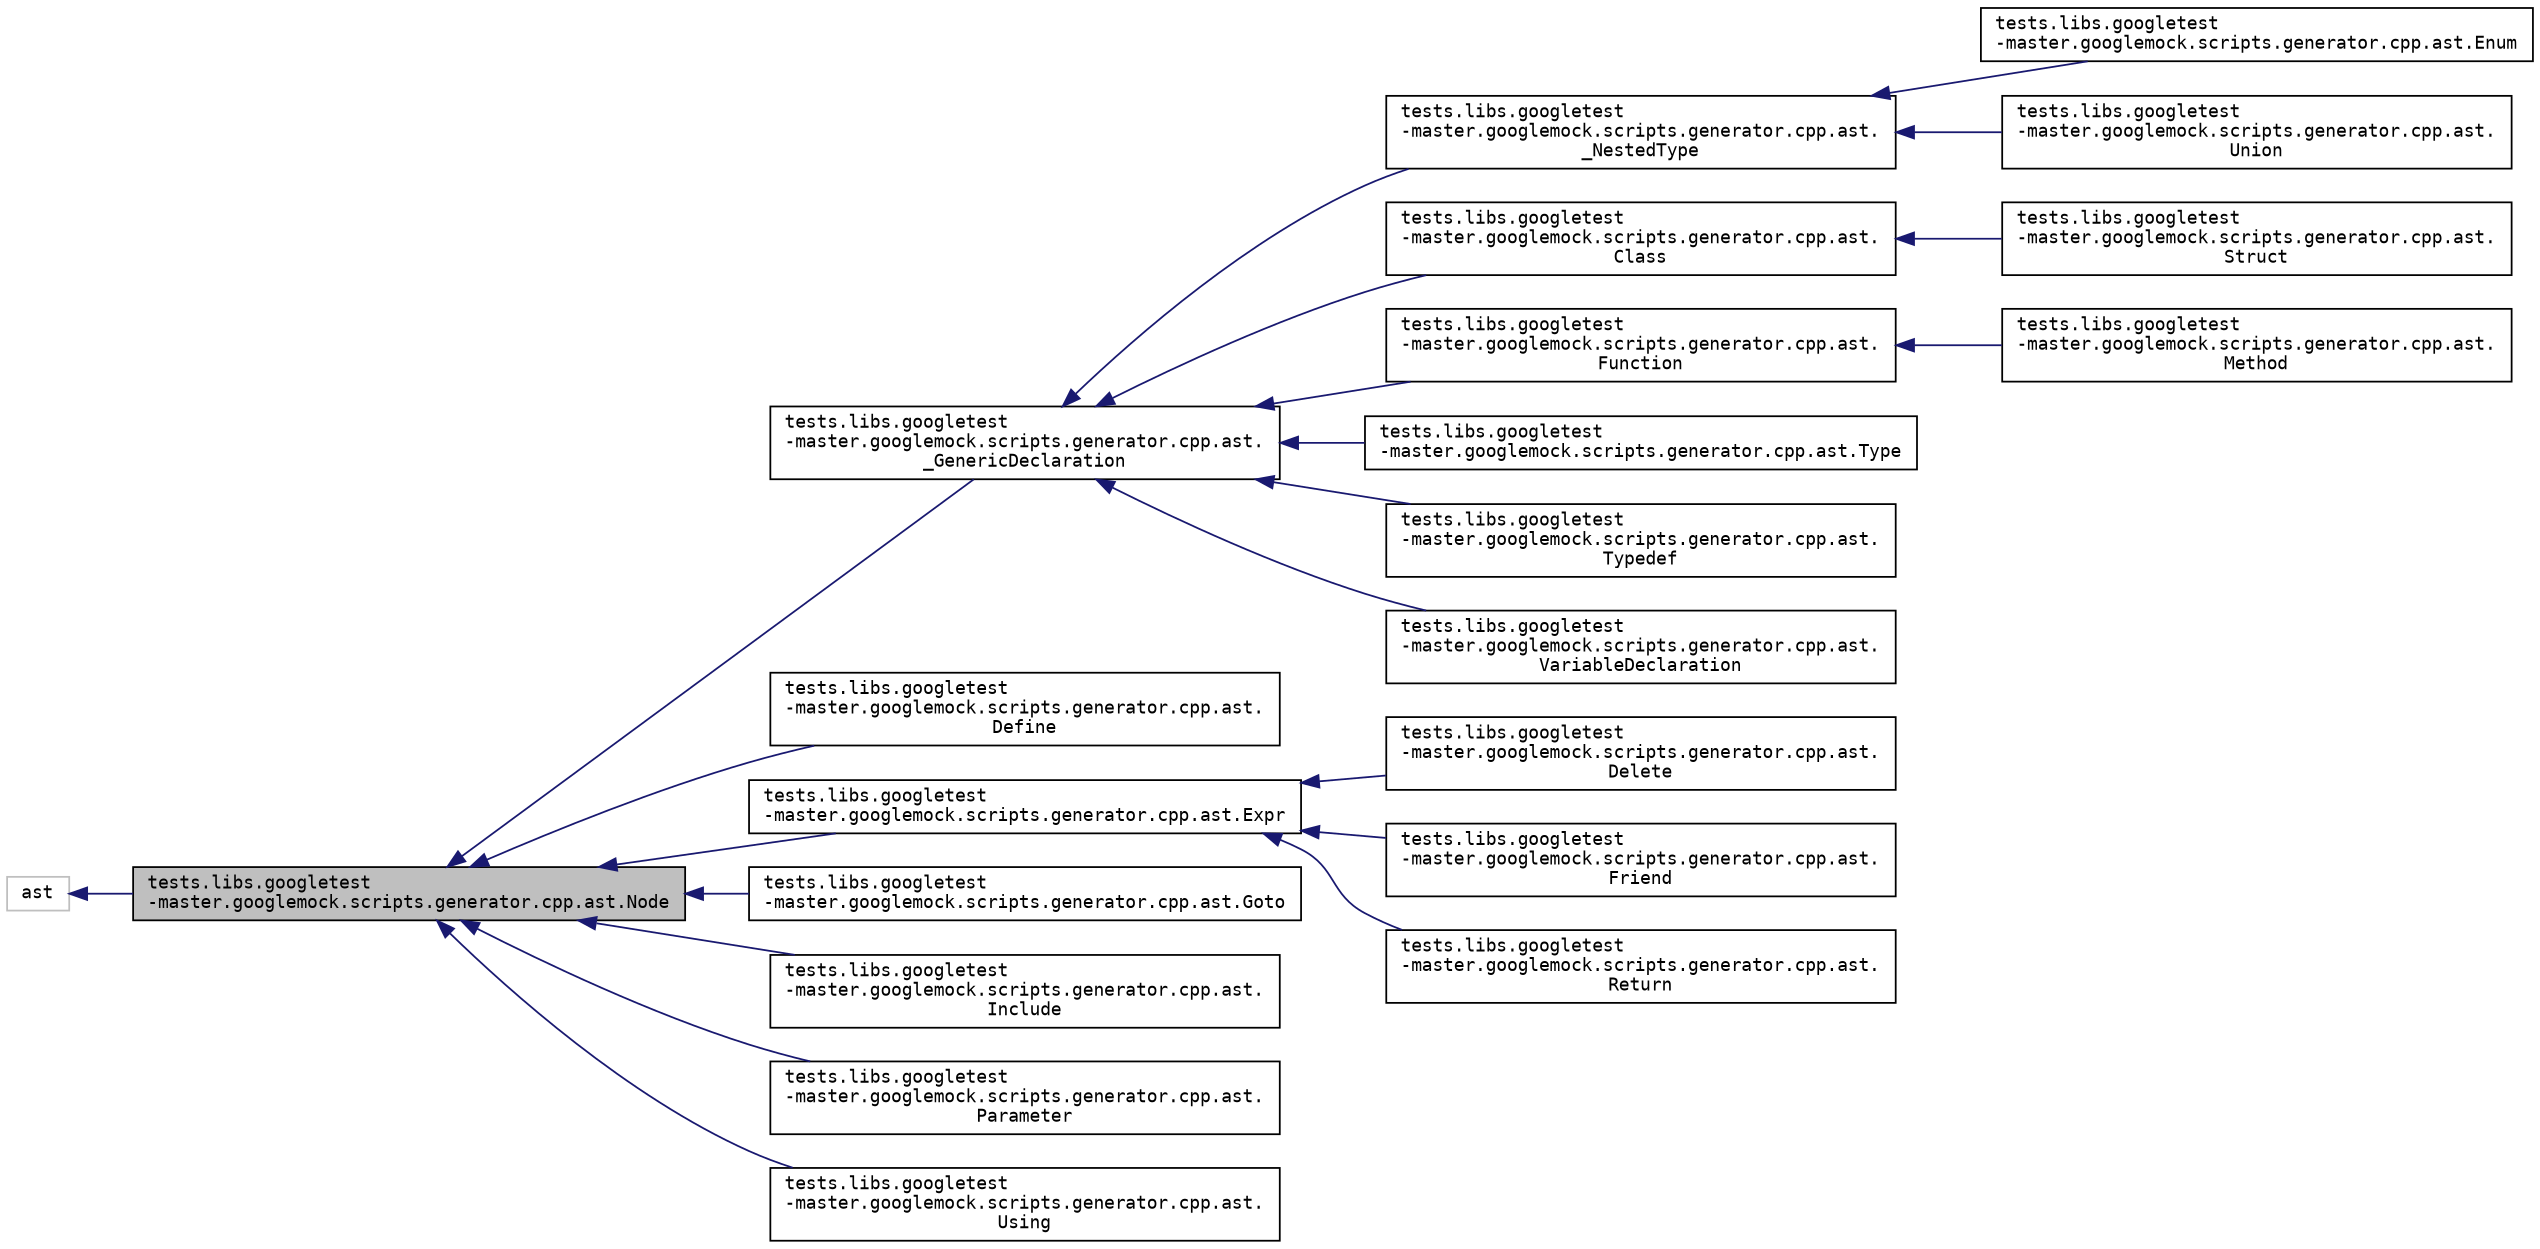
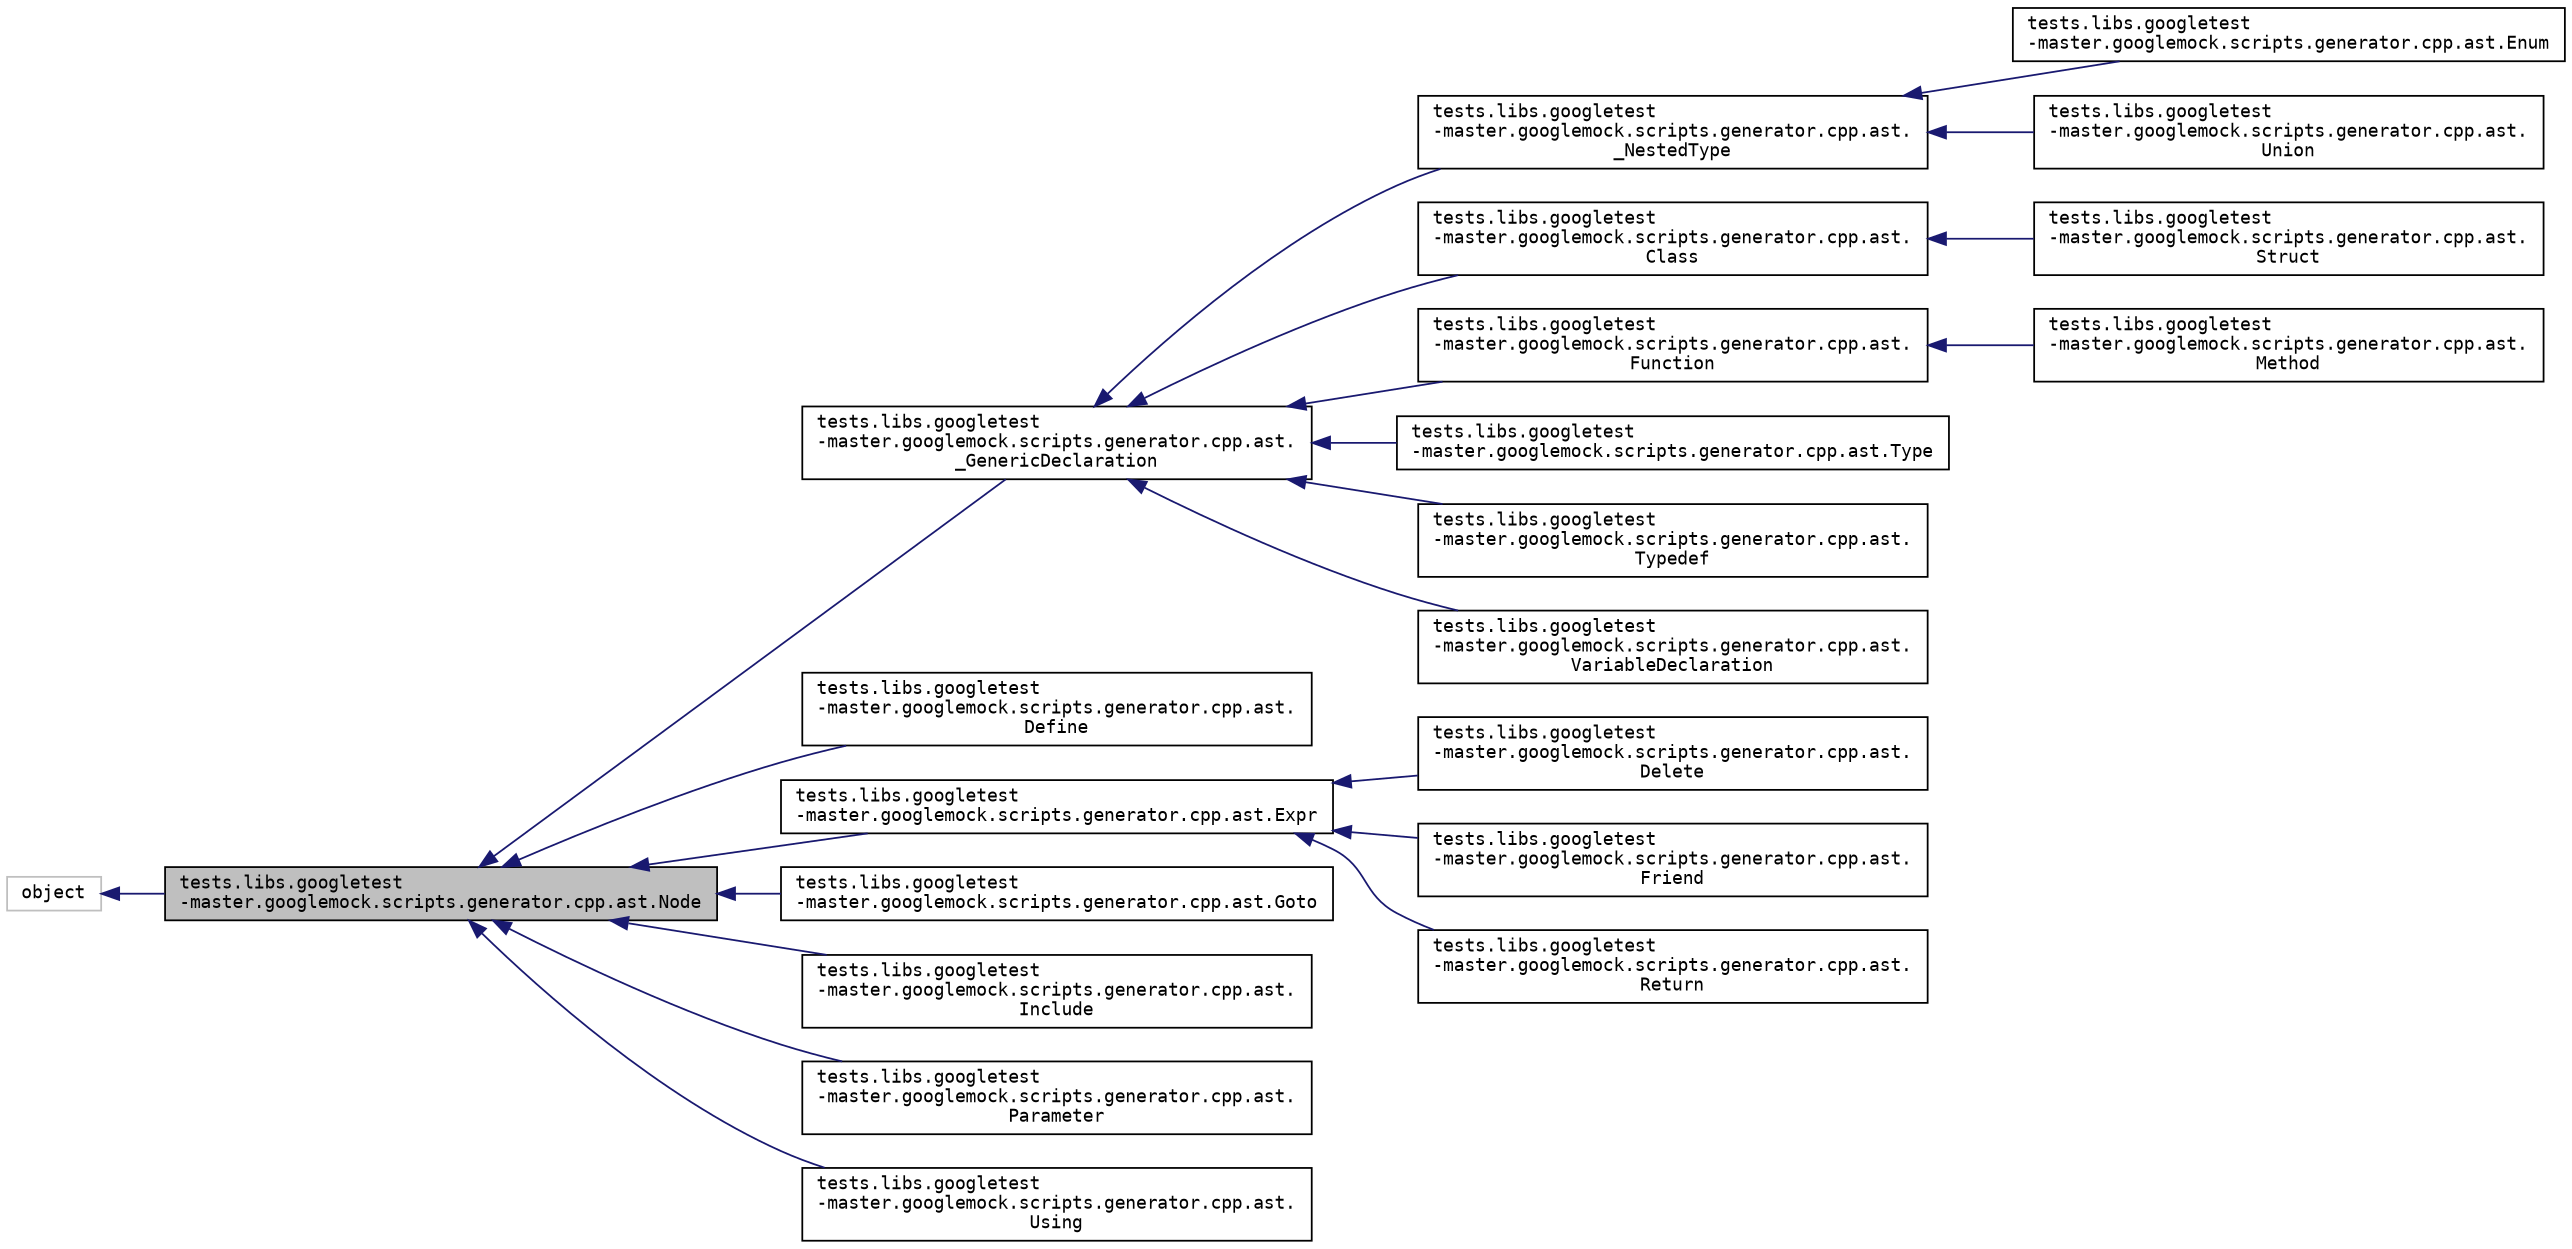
node "ast": label "ast" -> "object"
